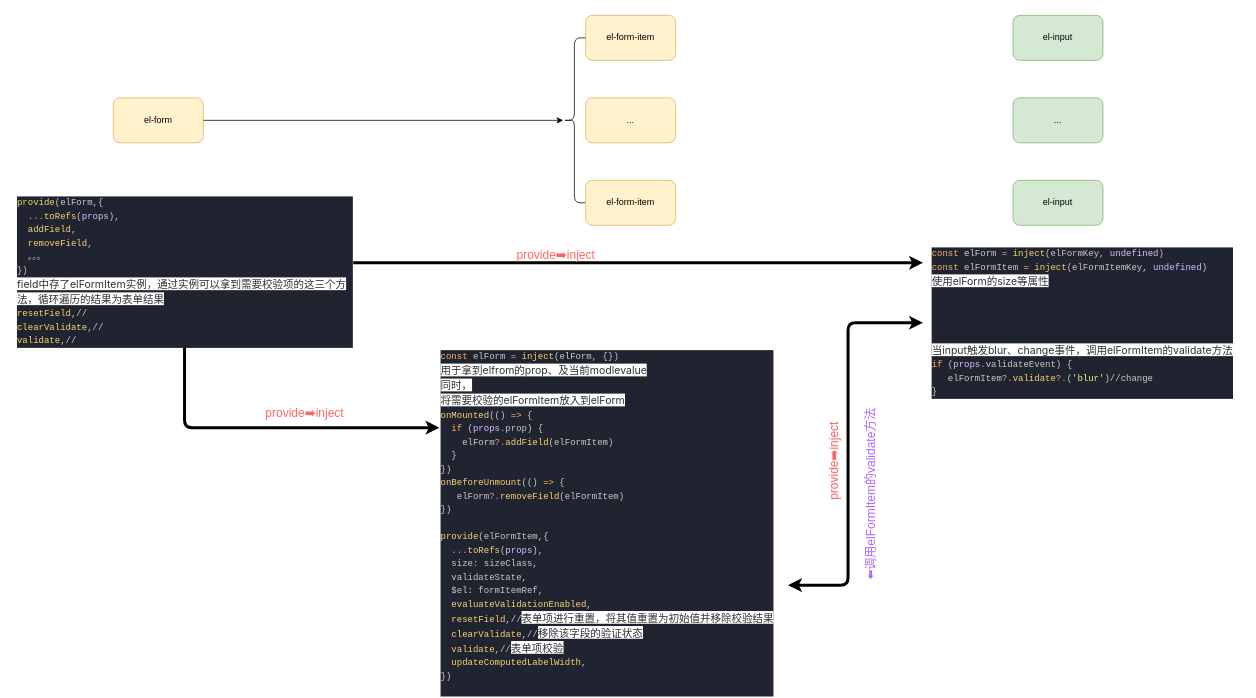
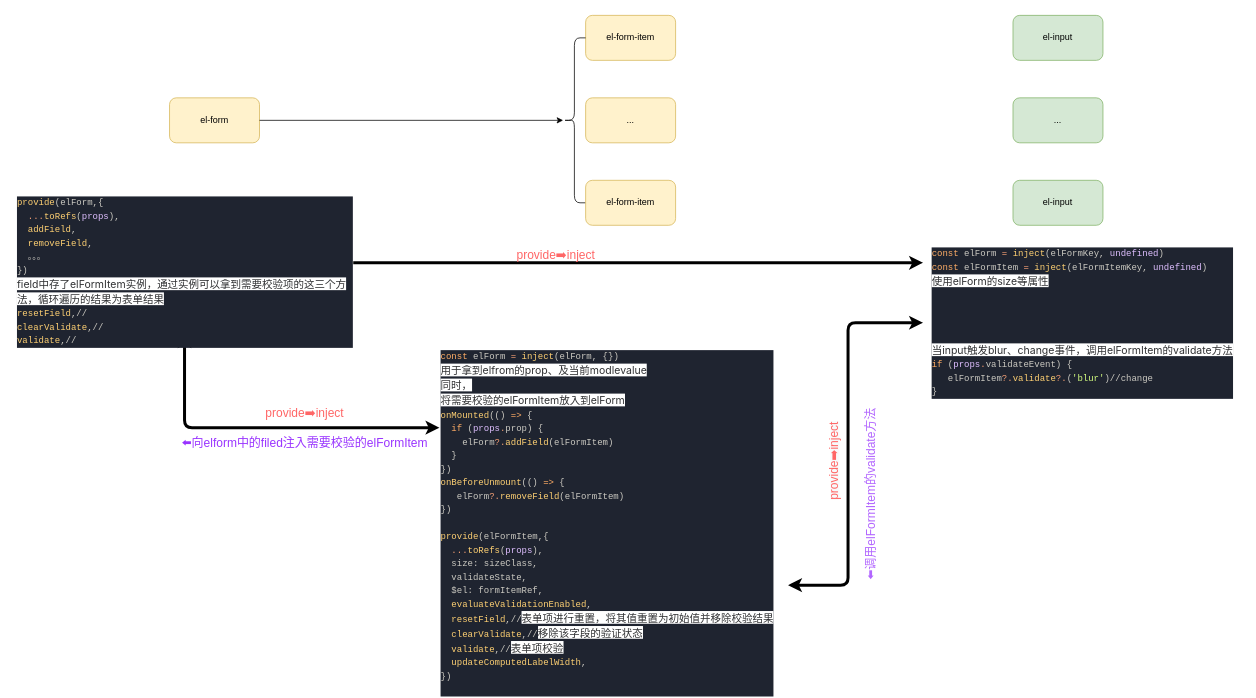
node "el-form": moved (158, 120) -> (214, 120)
node "⬅️向elform中的filed注入需要校验的elFormItem": added
